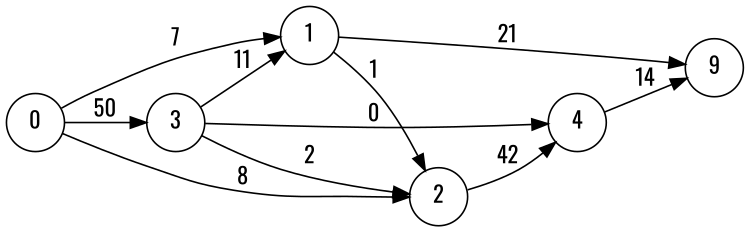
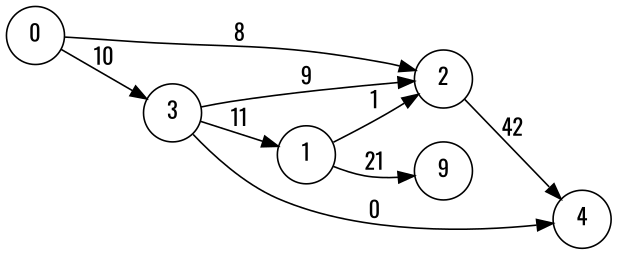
edge "0" -> "1": removed, label "7"
edge "4" -> "9": removed, label "14"
edge "0" -> "3": label "50" -> "10"
edge "3" -> "2": label "2" -> "9"
